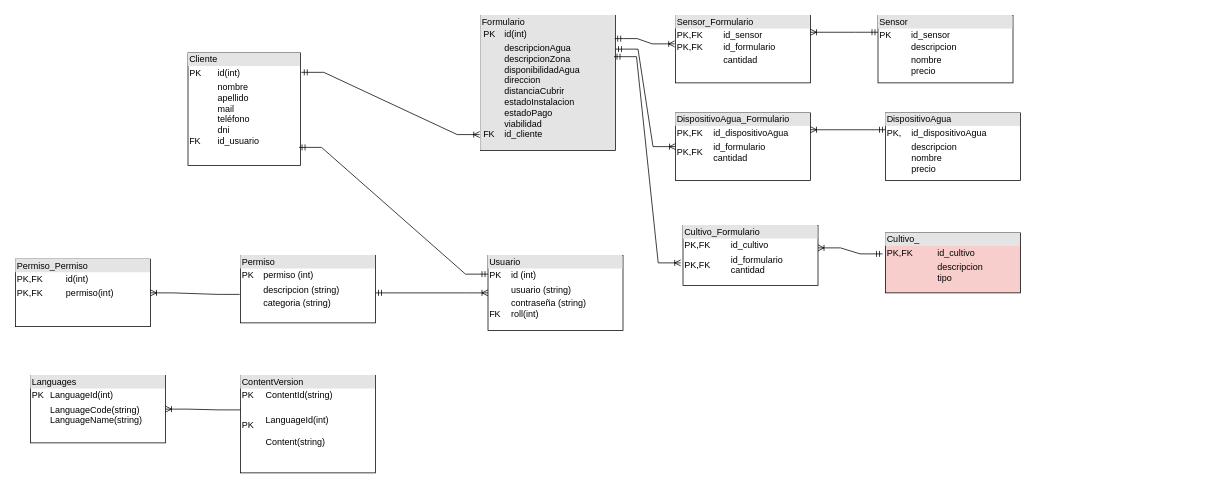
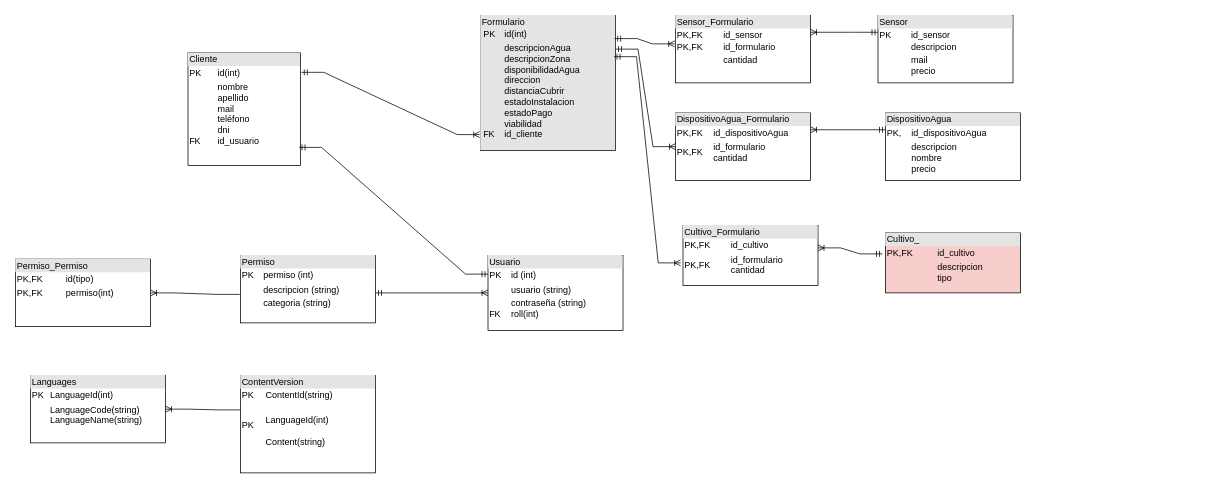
node "Sensor PK id_sensor descripcion nombre precio": label "Sensor PK id_sensor descripcion nombre precio" -> "Sensor PK id_sensor descripcion mail precio"
node "Permiso_Permiso PK,FK id(int) PK,FK permiso(int)": label "Permiso_Permiso PK,FK id(int) PK,FK permiso(int)" -> "Permiso_Permiso PK,FK id(tipo) PK,FK permiso(int)"
